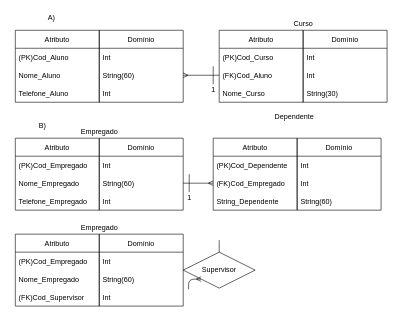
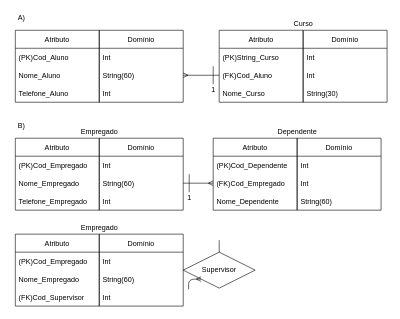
node "A)": moved (51, 18) -> (21, 18)
node "(PK)Cod_Curso": label "(PK)Cod_Curso" -> "(PK)String_Curso"
node "Dependente": moved (294, 117) -> (297, 132)
node "B)": moved (42, 126) -> (21, 126)
node "String_Dependente": label "String_Dependente" -> "Nome_Dependente"
